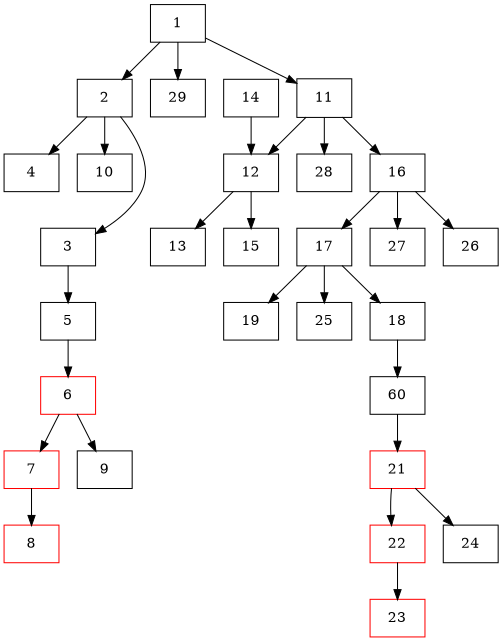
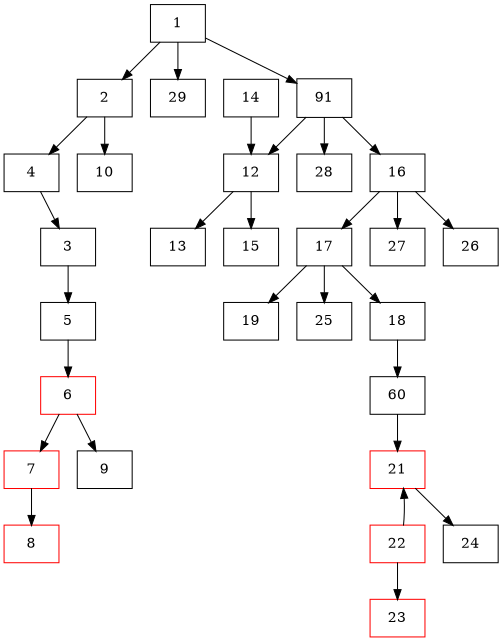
node "11": label "11" -> "91"
edge "2" -> "3": now "4" -> "3"
edge "21" -> "22": reversed
